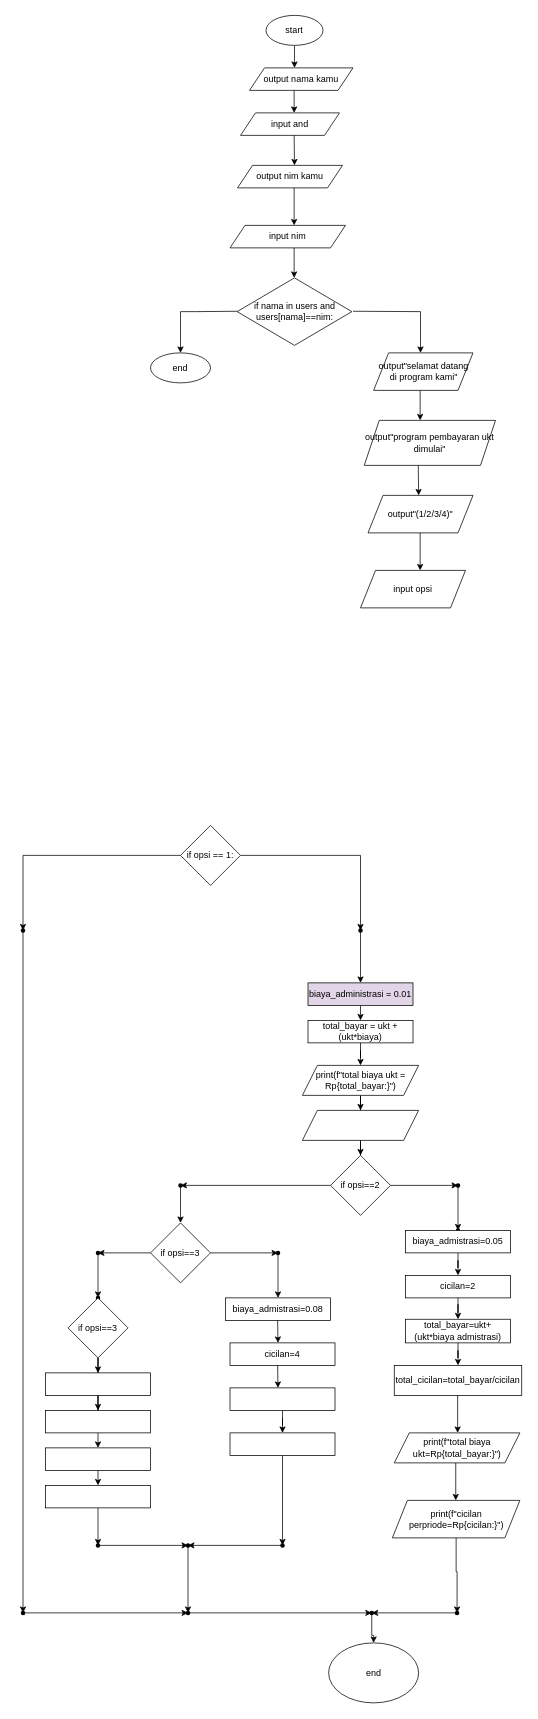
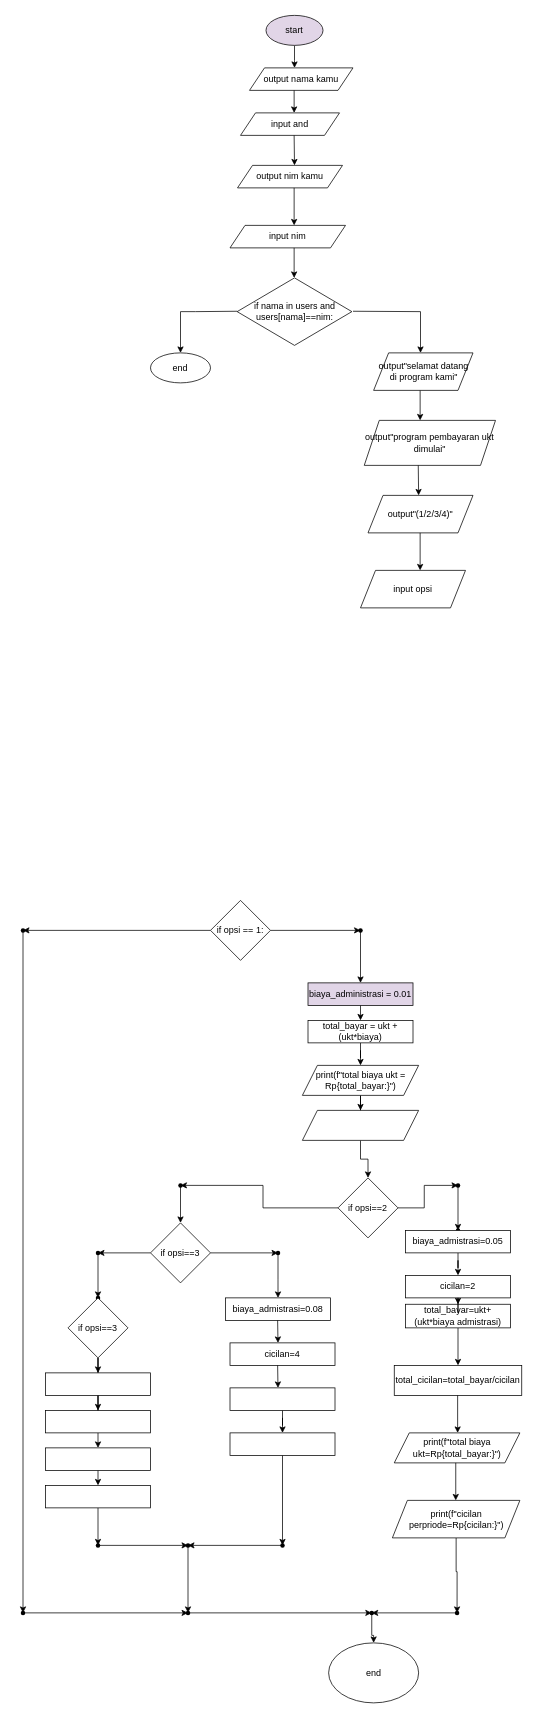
node "start": fillcolor #ffffff -> #e1d5e7
node "if opsi == 1:": moved (210, 855) -> (240, 930)
node "if opsi==2": moved (360, 1185) -> (368, 1208)
node "total_bayar=ukt+(ukt*biaya admistrasi)": moved (458, 1331) -> (458, 1316)
